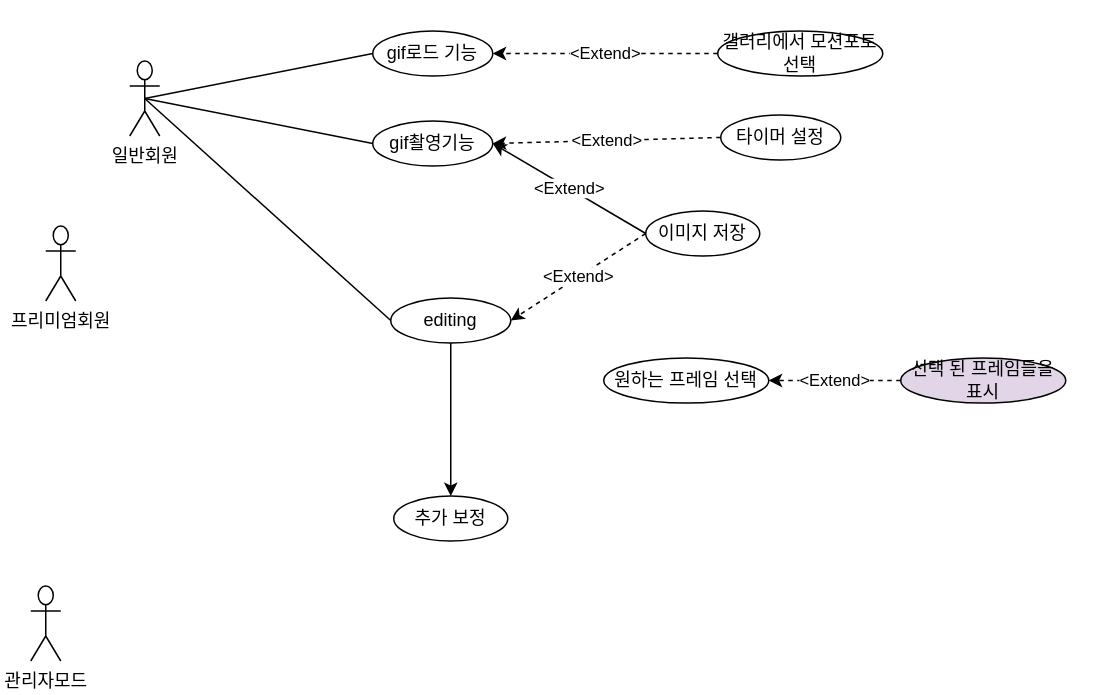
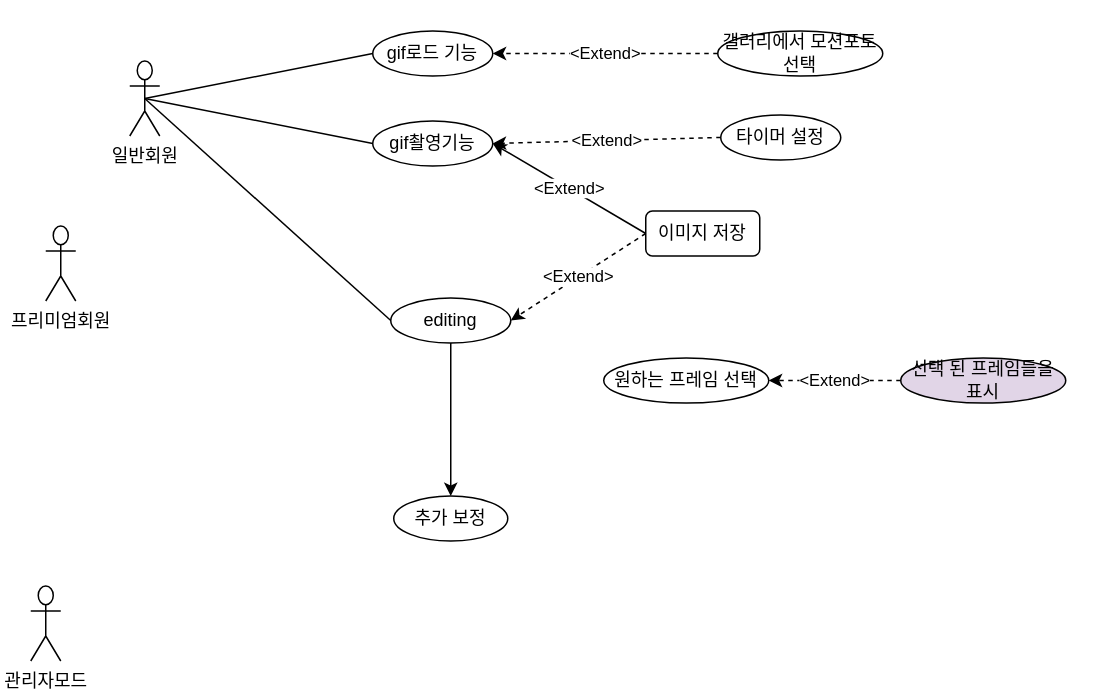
node "이미지 저장": shape ellipse -> rounded rectangle
